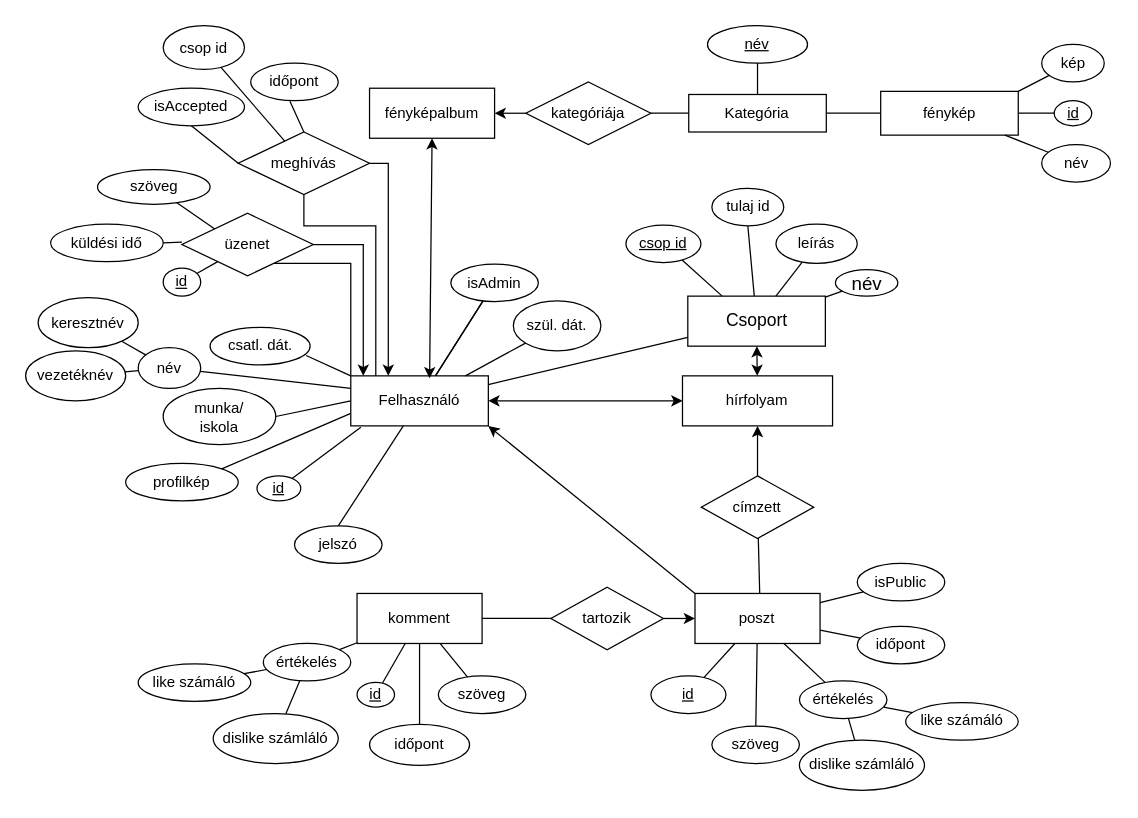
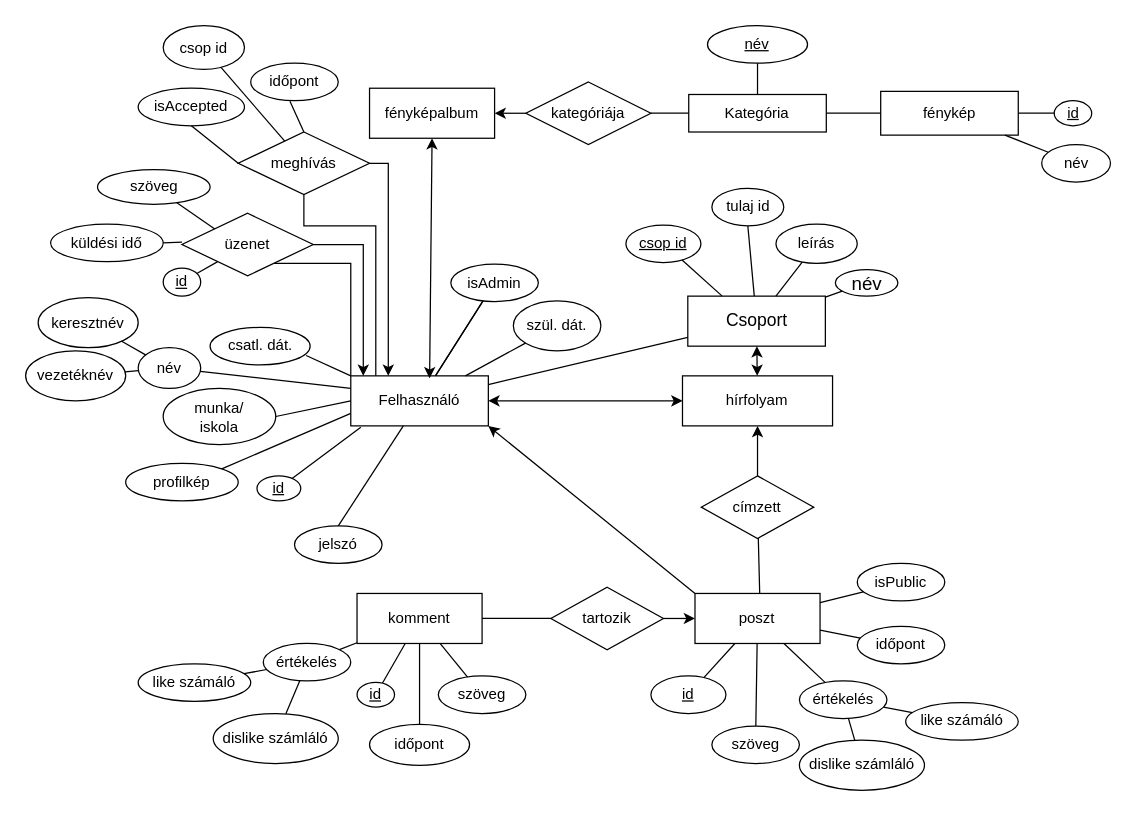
node "kép": removed
edge "kép" -- "fénykép": removed
